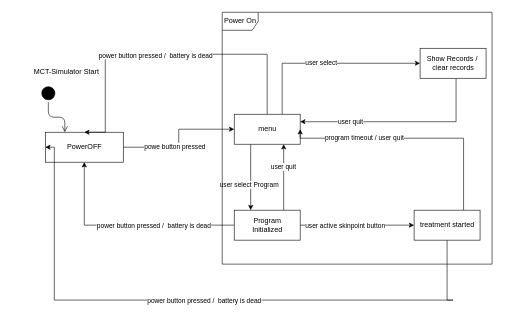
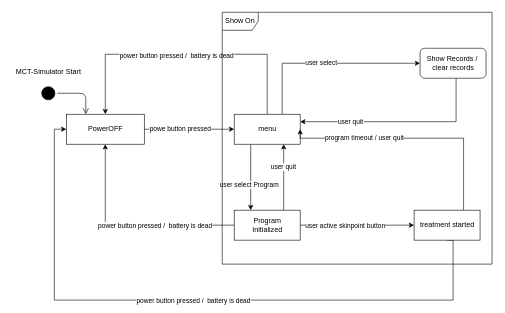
node "Power On": label "Power On" -> "Show On"
node "Show Records / clear records": shape rectangle -> rounded rectangle
node "MCT-Simulator Start": moved (66, 72) -> (48, 72)
node "PowerOFF": moved (84, 147) -> (105, 129)
